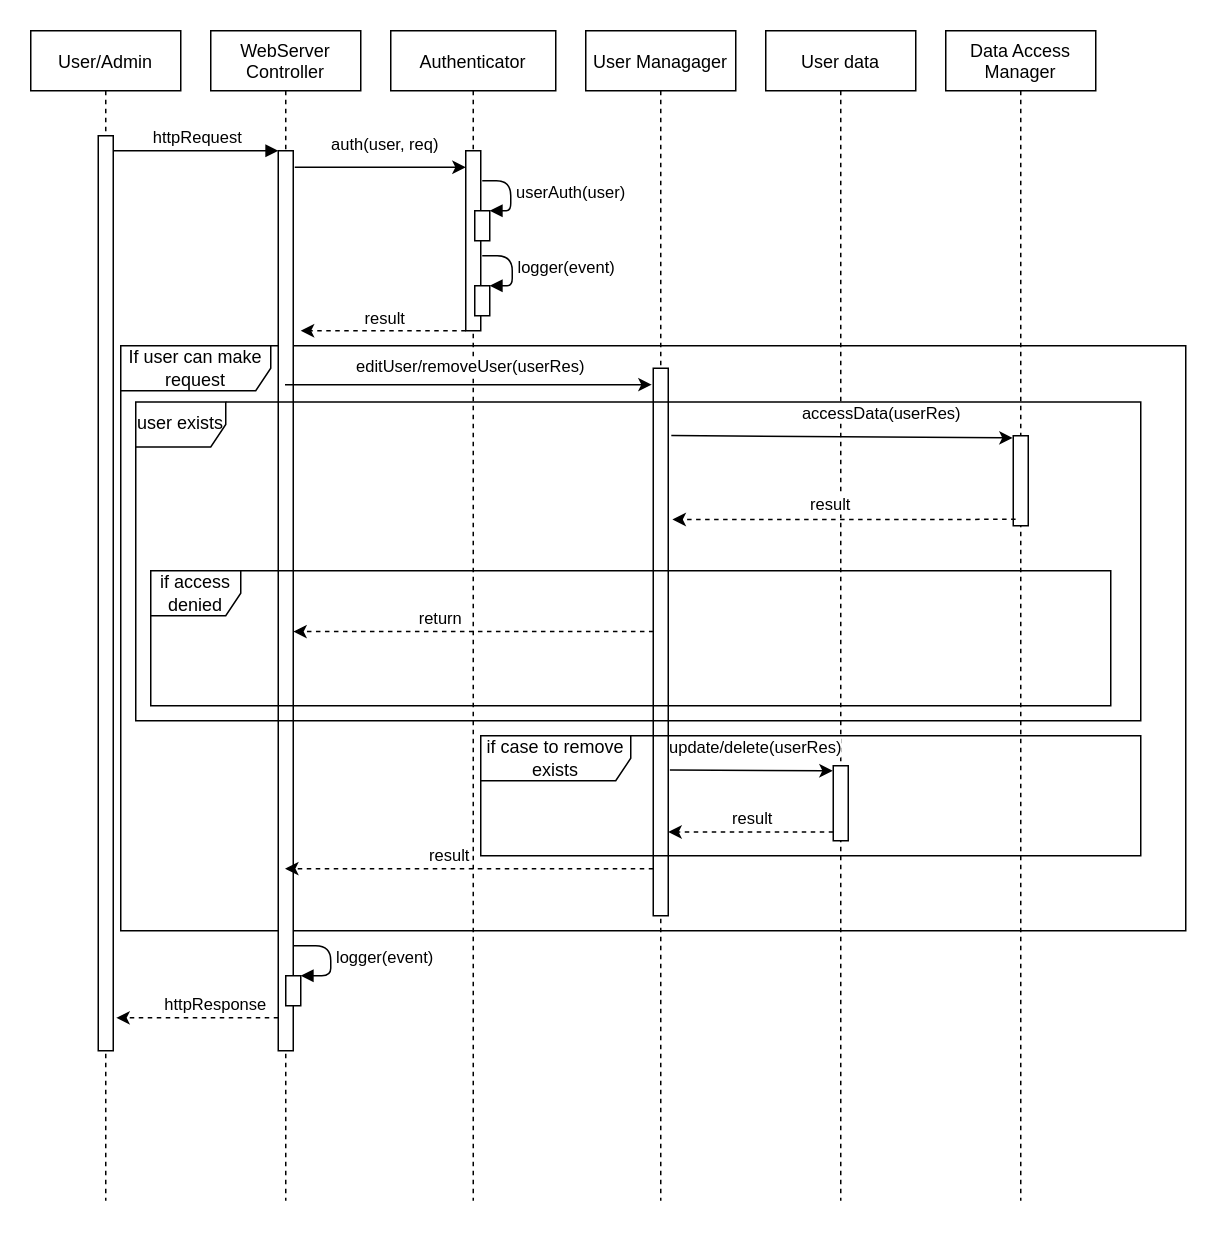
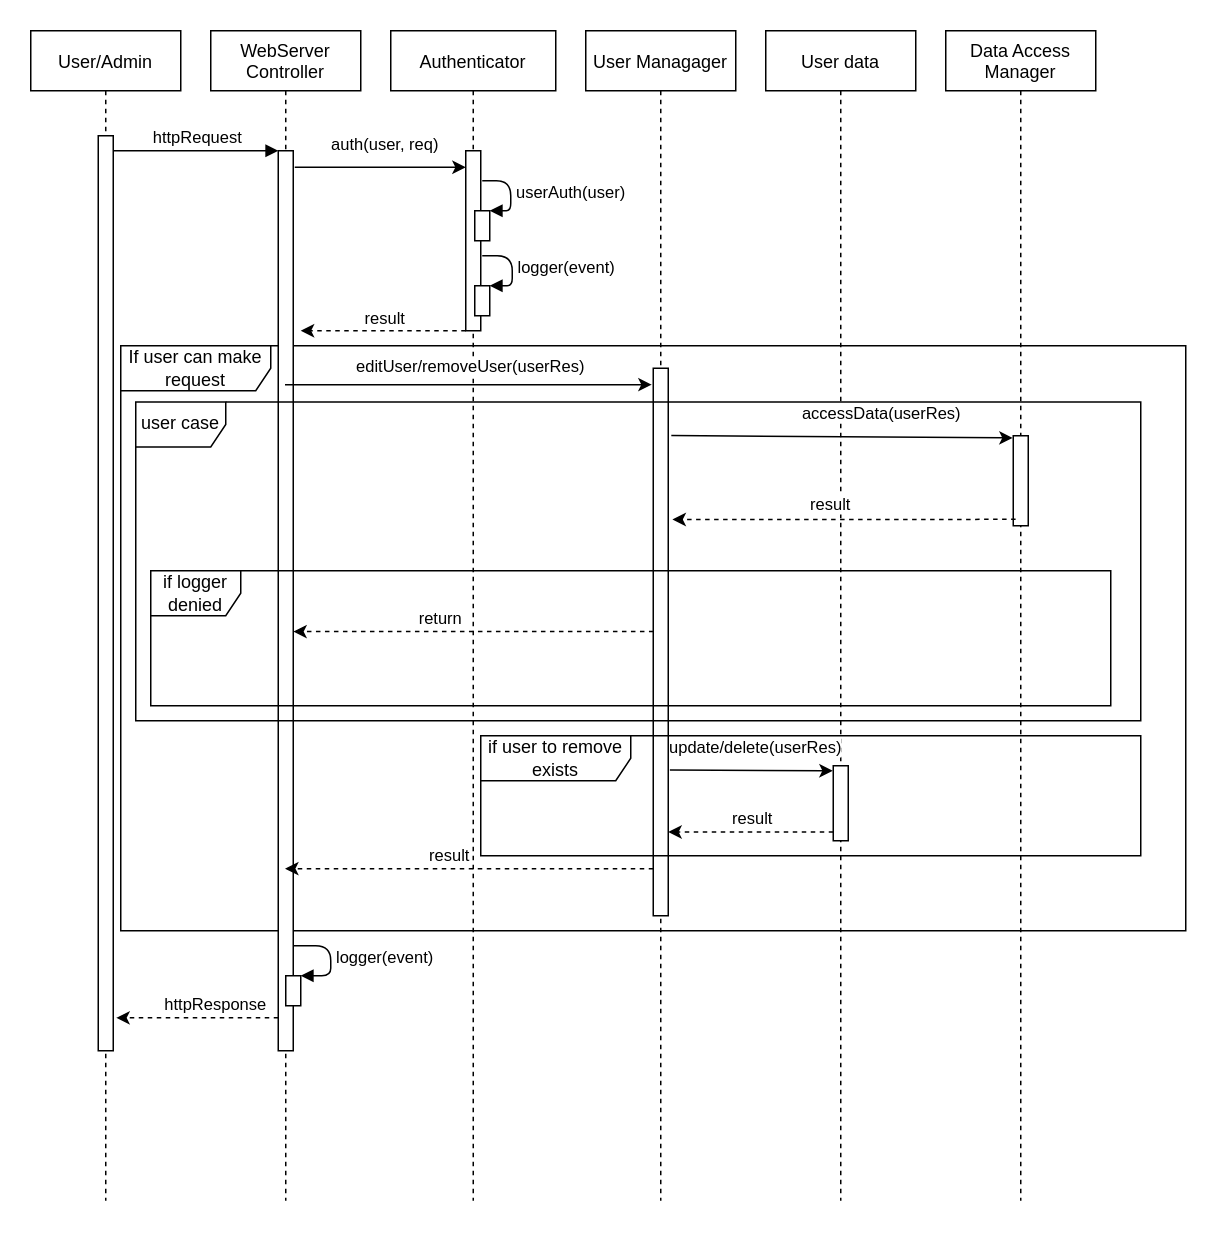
node "user exists": label "user exists" -> "user case"
node "if access denied": label "if access denied" -> "if logger denied"
node "if case to remove exists": label "if case to remove exists" -> "if user to remove exists"
